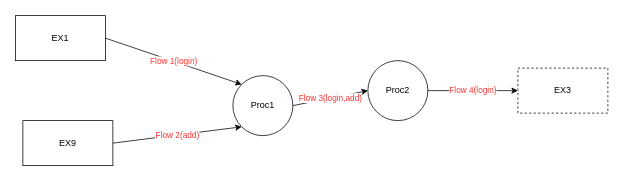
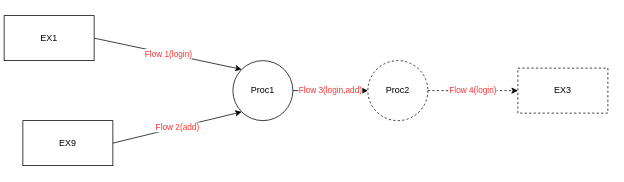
node "EX1": moved (60, 38) -> (49, 38)
node "Proc2": style solid -> dashed
edge "Proc2" -> "EX3": style solid -> dashed
node "Proc1": moved (263, 105) -> (263, 90)
